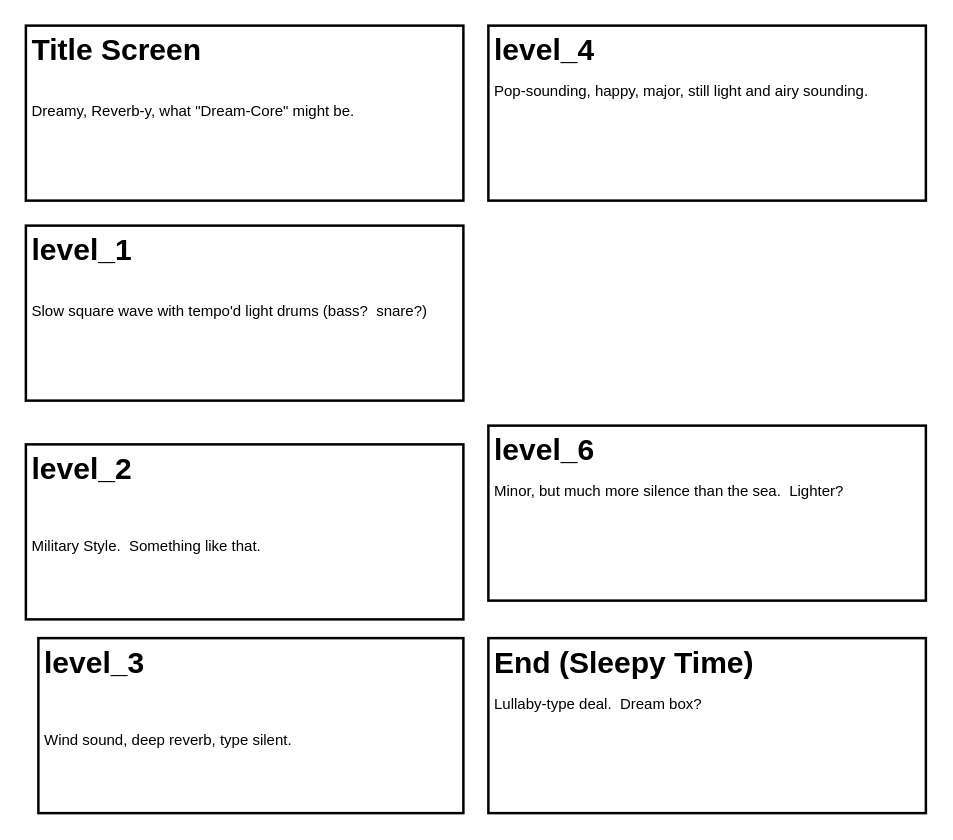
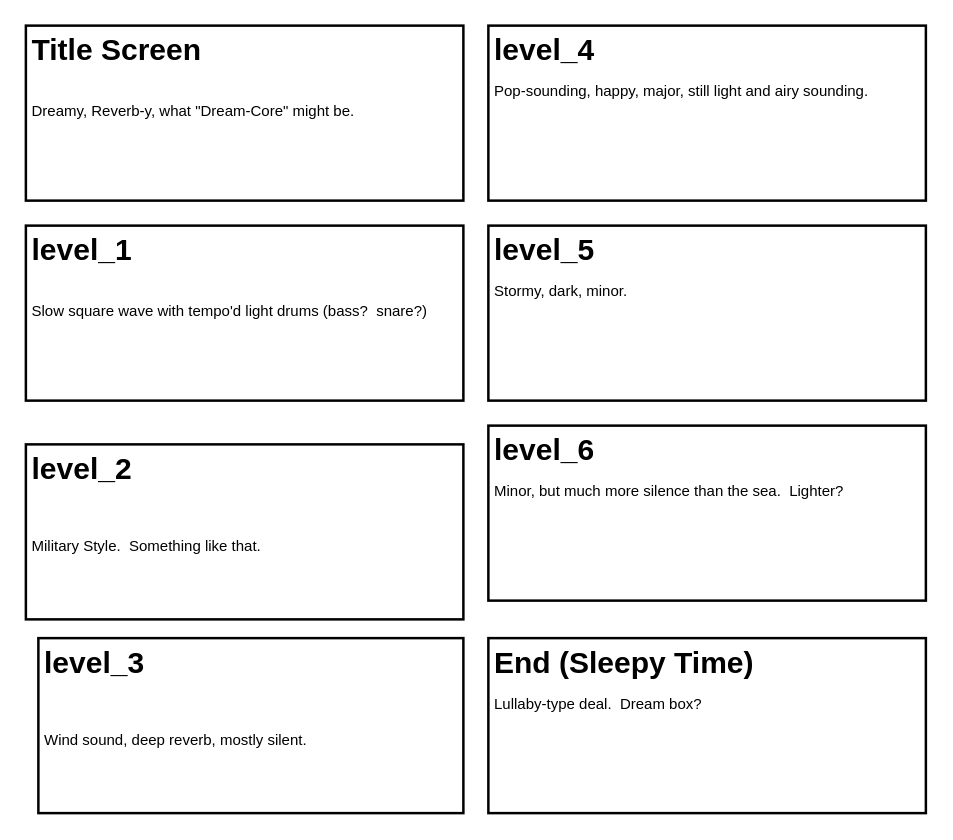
node "level_5 Stormy, dark, minor.": added
node "level_3 Wind sound, deep reverb, type silent.": label "level_3 Wind sound, deep reverb, type silent." -> "level_3 Wind sound, deep reverb, mostly silent."
